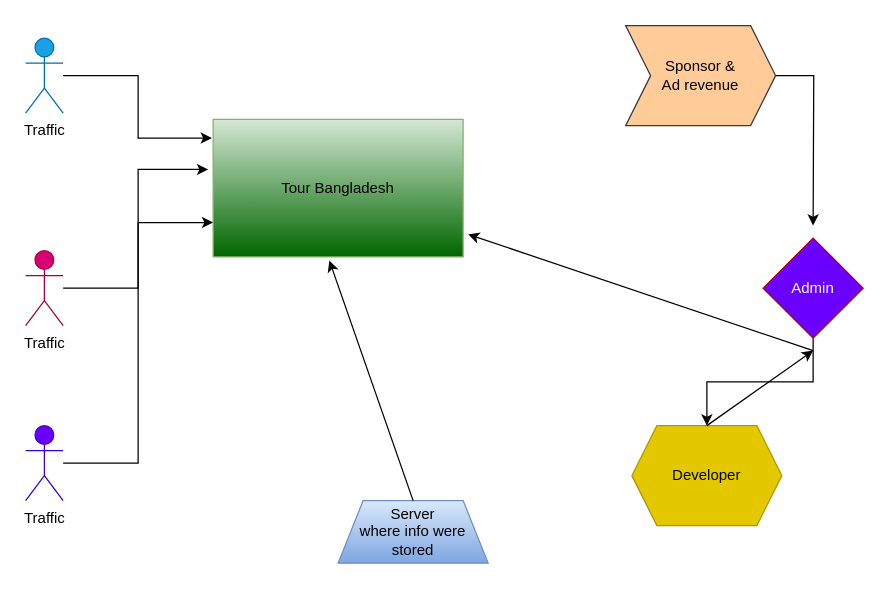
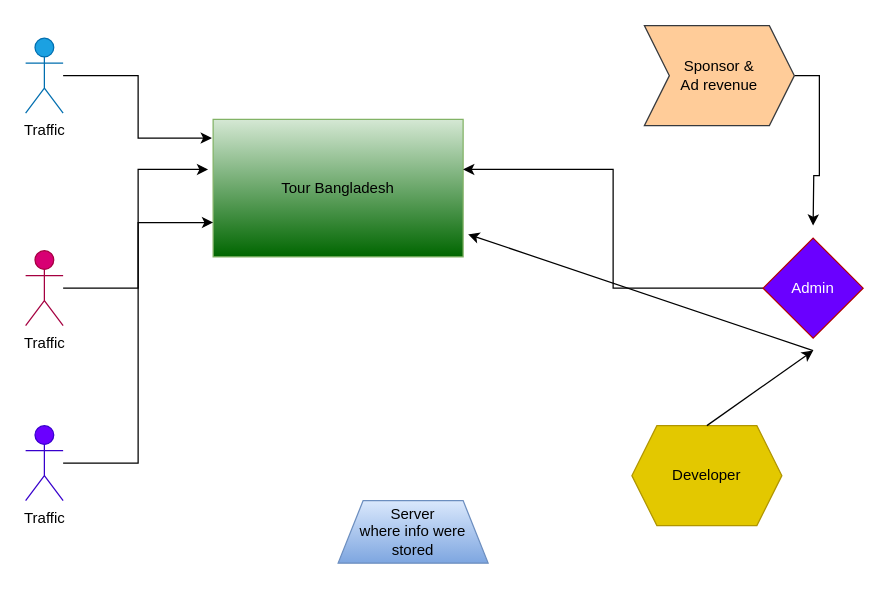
node "Sponsor & Ad revenue": moved (701, 76) -> (719, 76)
edge "Admin" -> "Developer": now "Admin" -> "Tour Bangladesh"
edge "Server where info were stored" -> "Tour Bangladesh": removed
